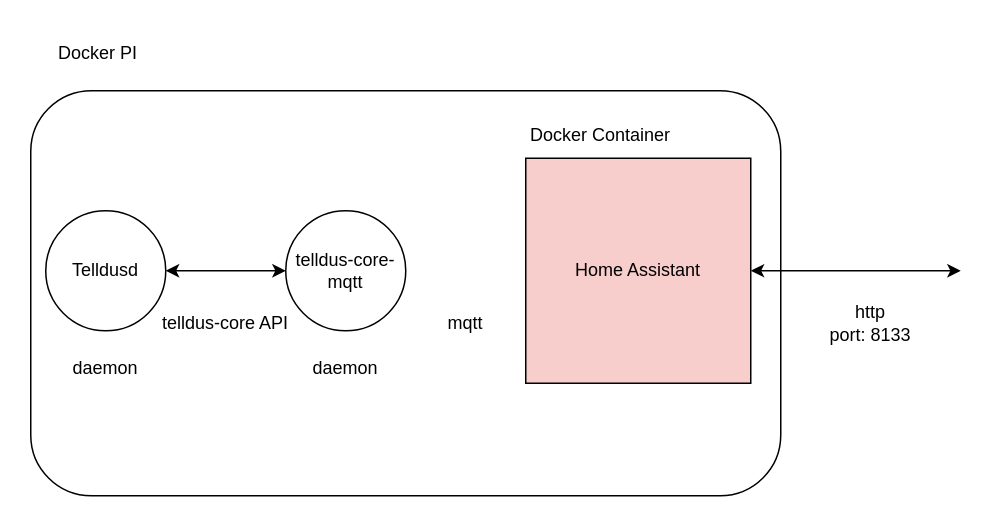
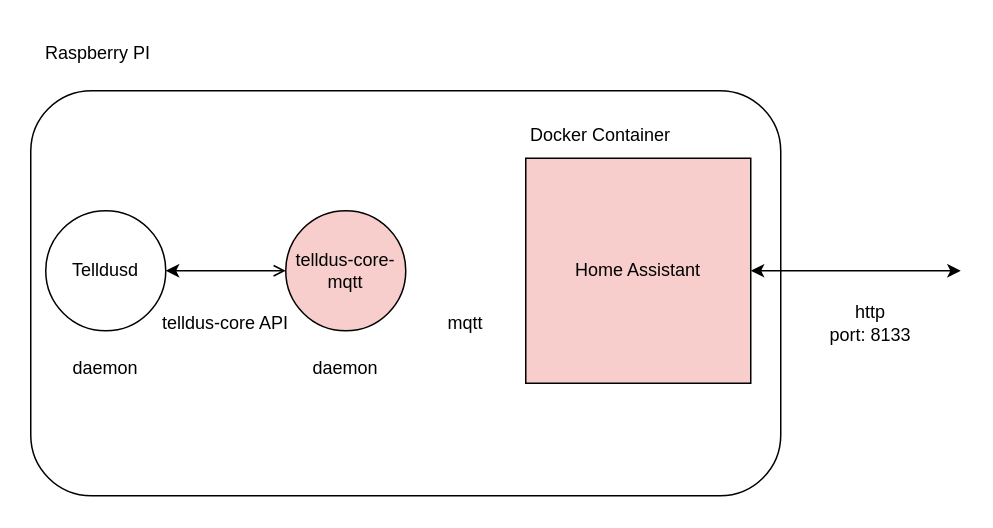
node "Docker PI": label "Docker PI" -> "Raspberry PI"
edge "Telldusd" -- "telldus-core-mqtt": arrowhead classic -> open
node "telldus-core-mqtt": fillcolor #ffffff -> #f8cecc
